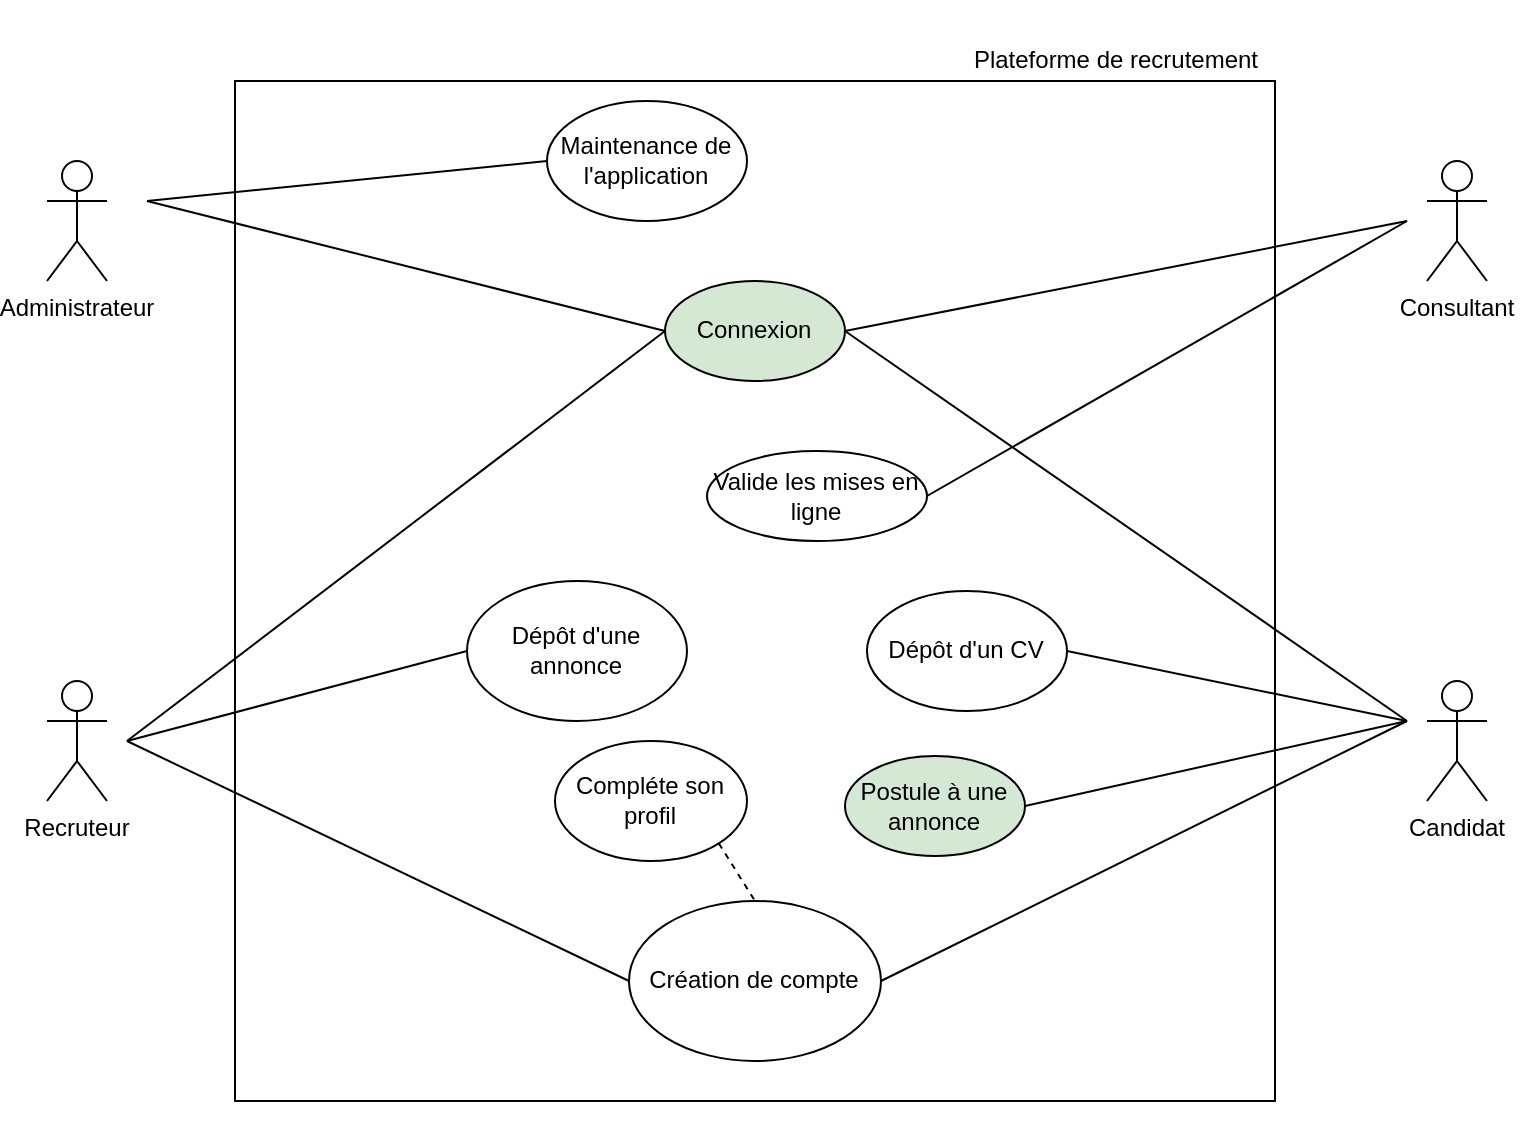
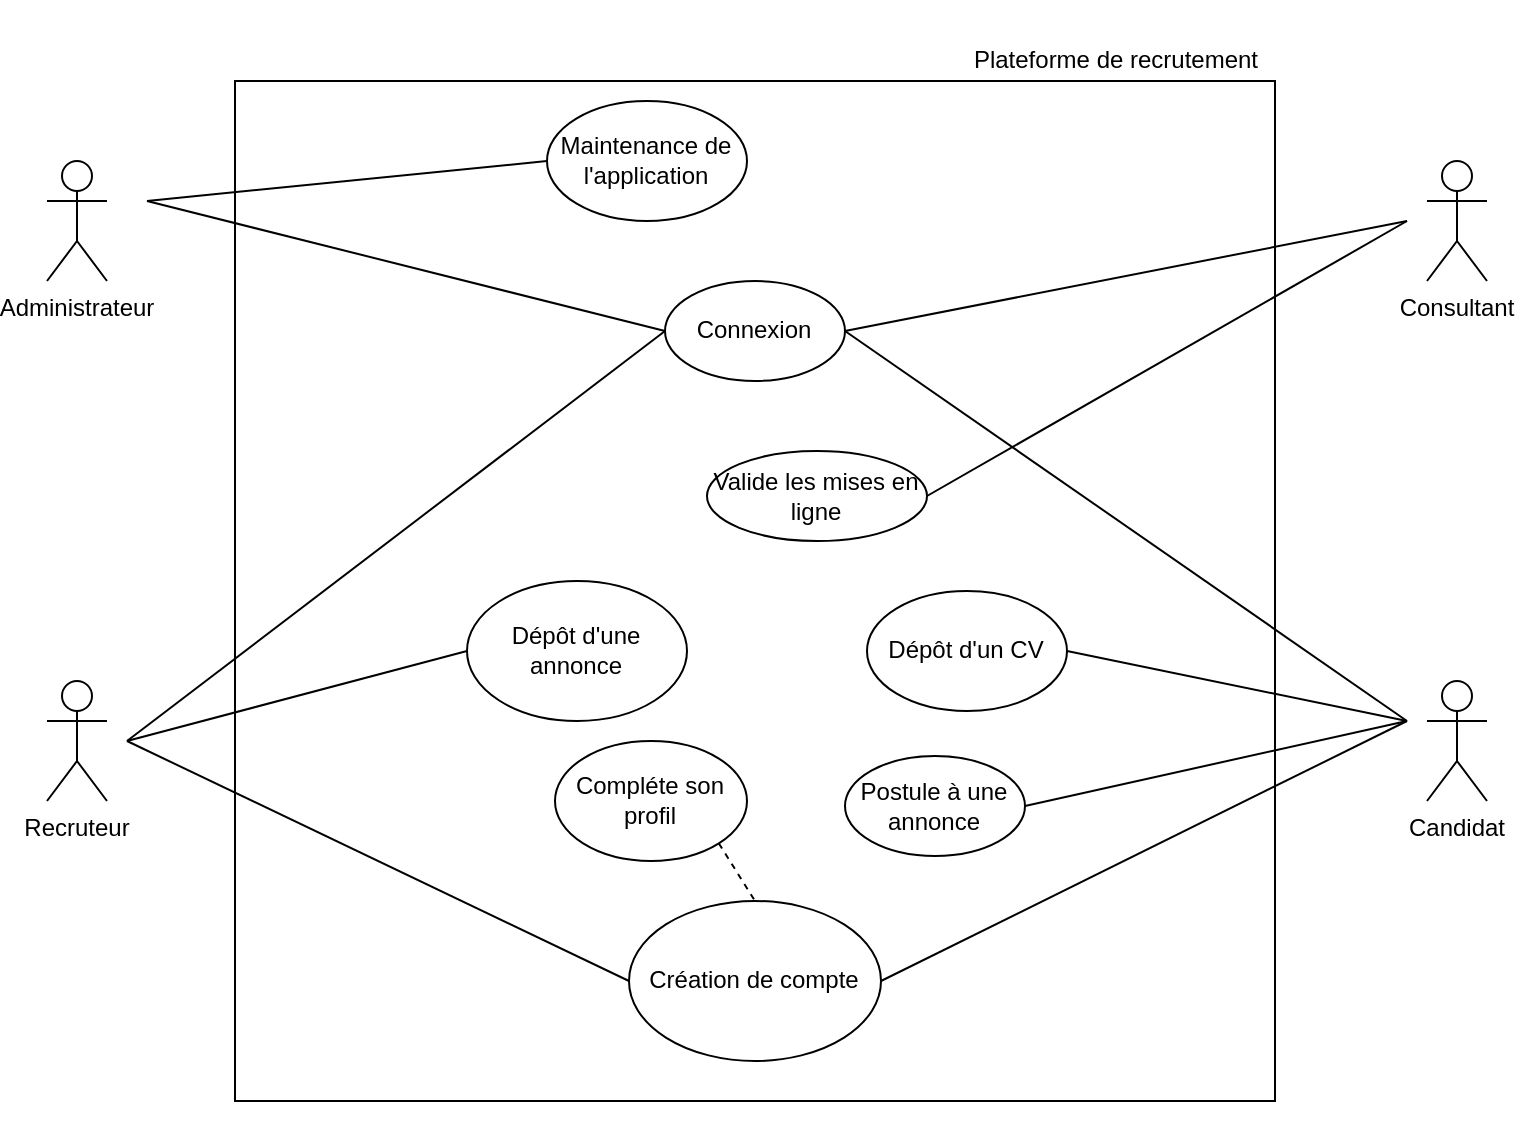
node "Connexion": fillcolor #d5e8d4 -> #ffffff
node "Postule à une annonce": fillcolor #d5e8d4 -> #ffffff
